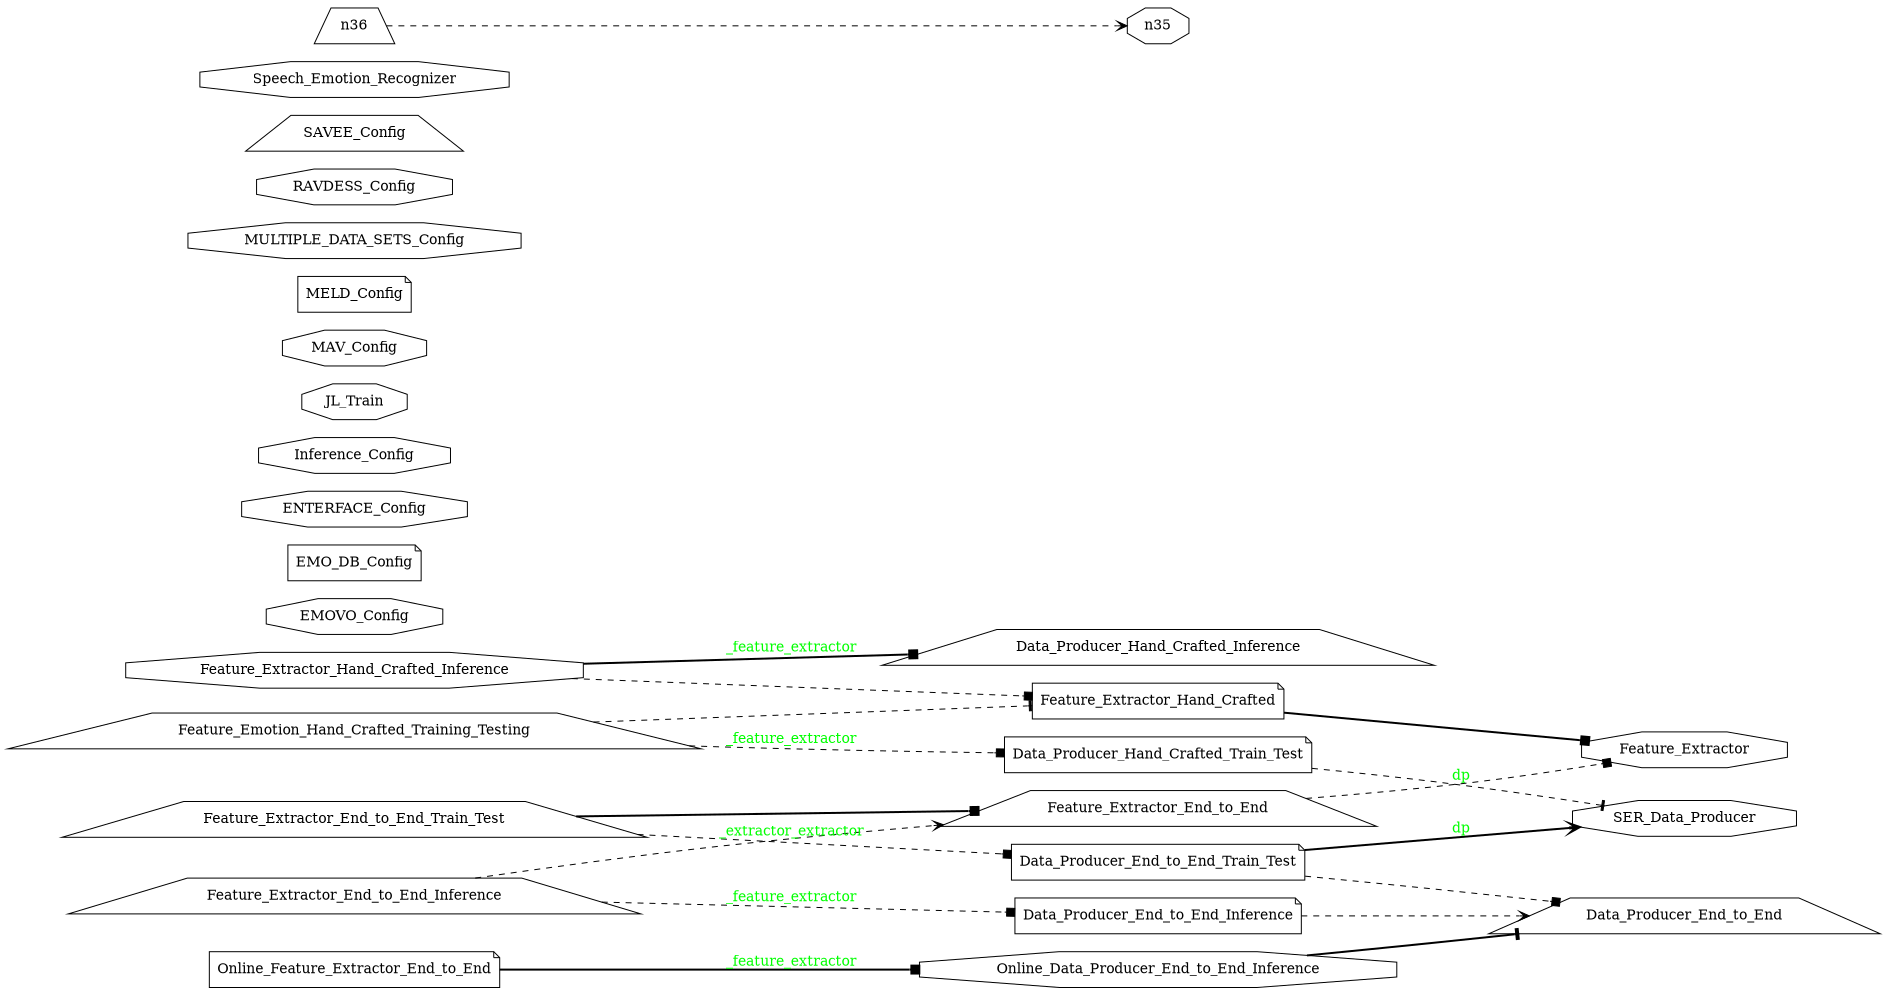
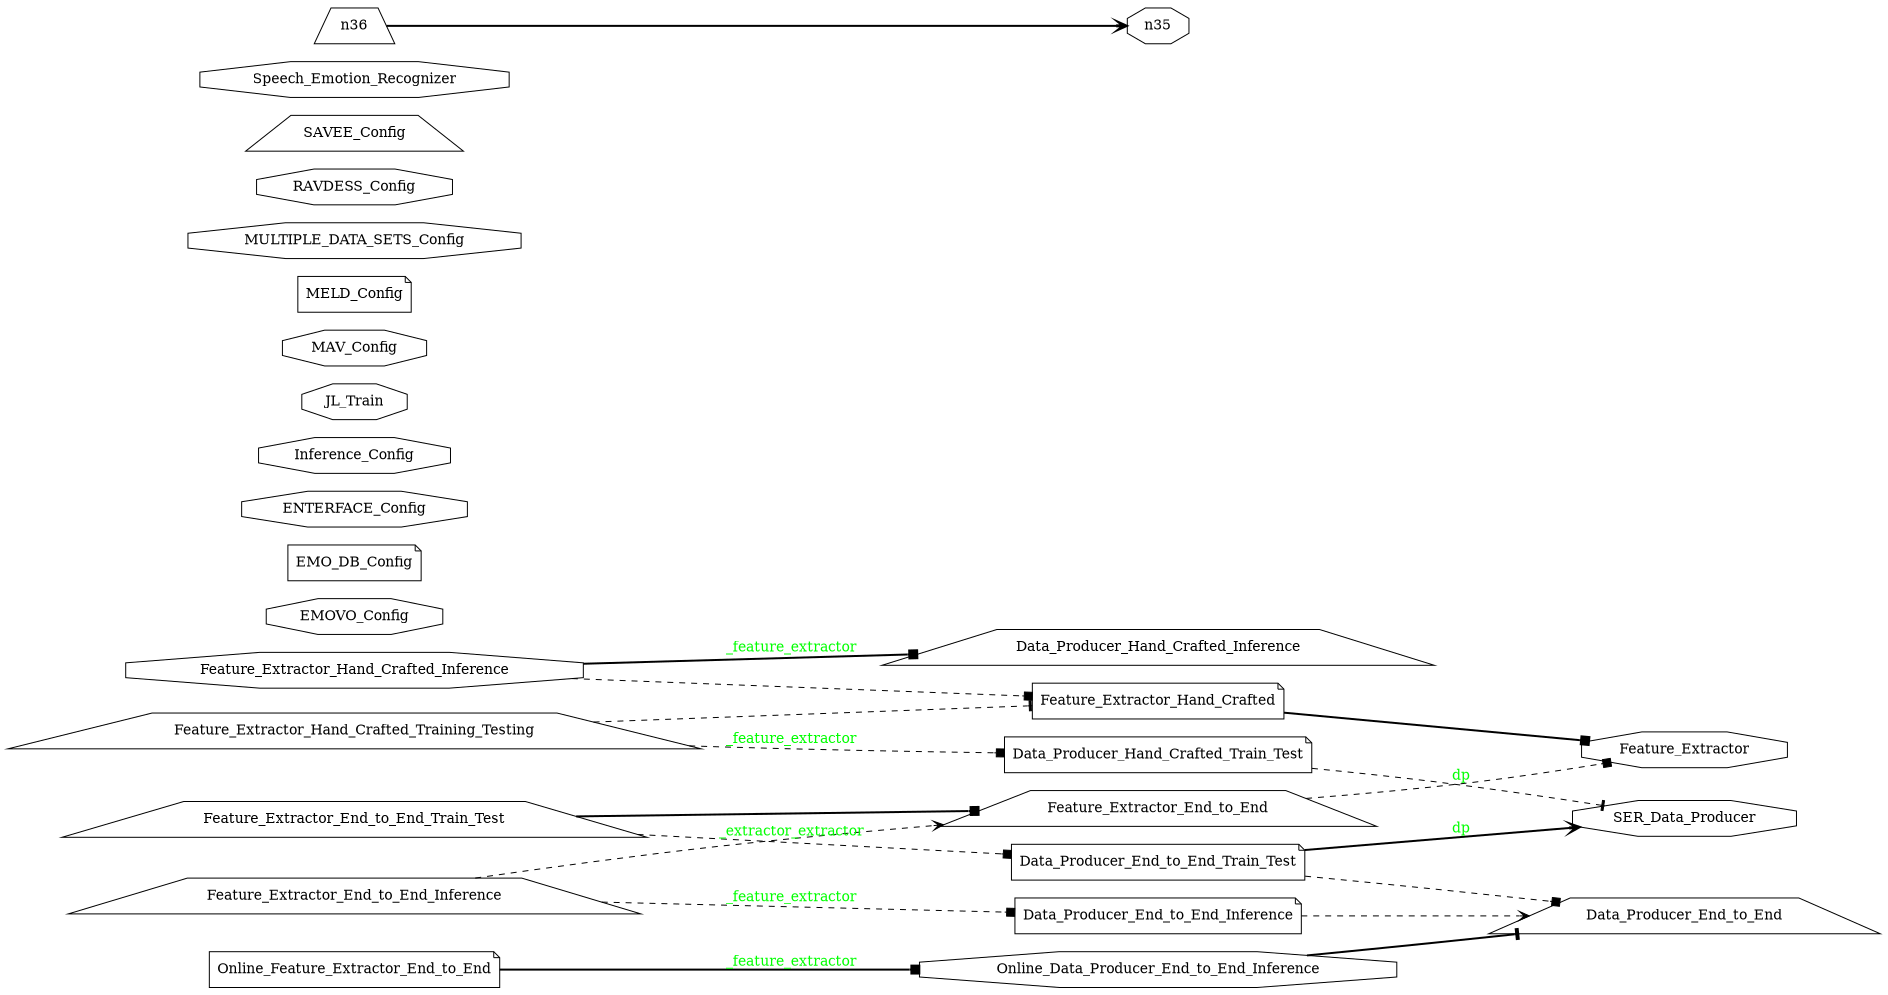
edge "n36" -> "n35": style dashed -> bold
node "Feature_Emotion_Hand_Crafted_Training_Testing": label "Feature_Emotion_Hand_Crafted_Training_Testing" -> "Feature_Extractor_Hand_Crafted_Training_Testing"
